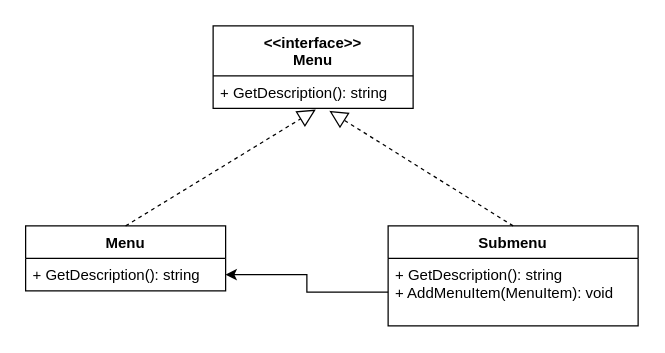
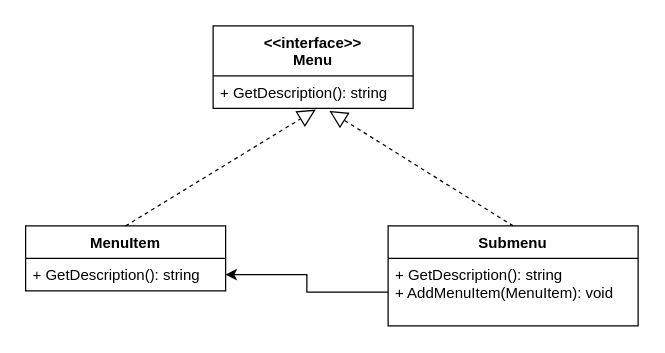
node "Menu": label "Menu" -> "MenuItem"
